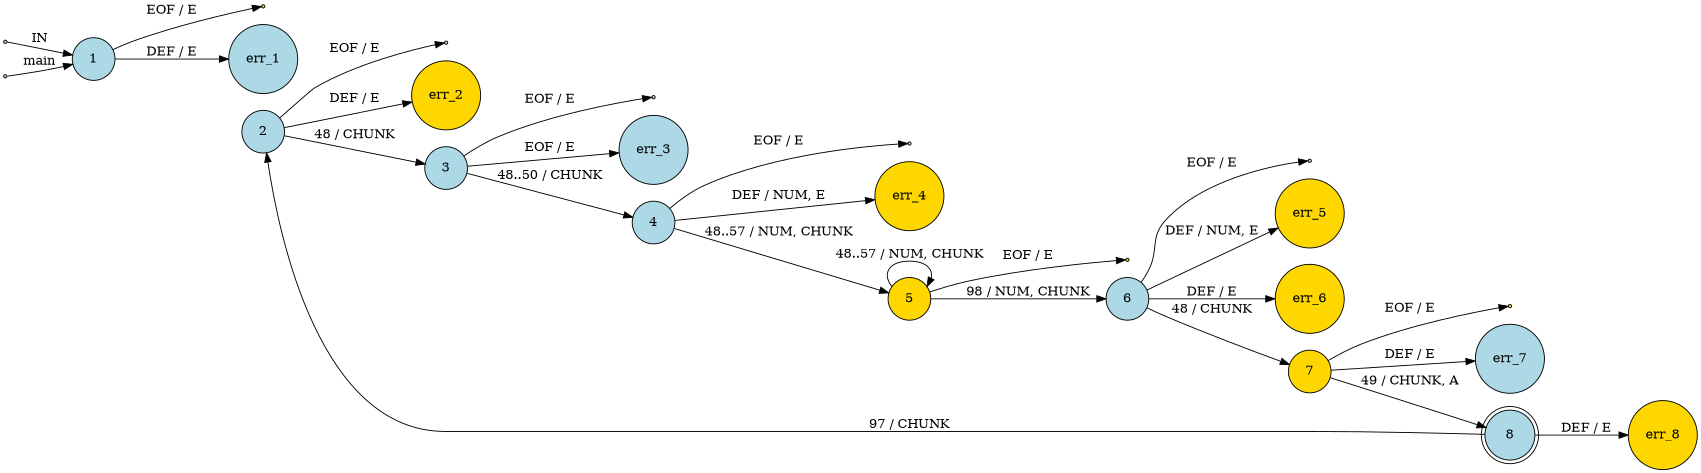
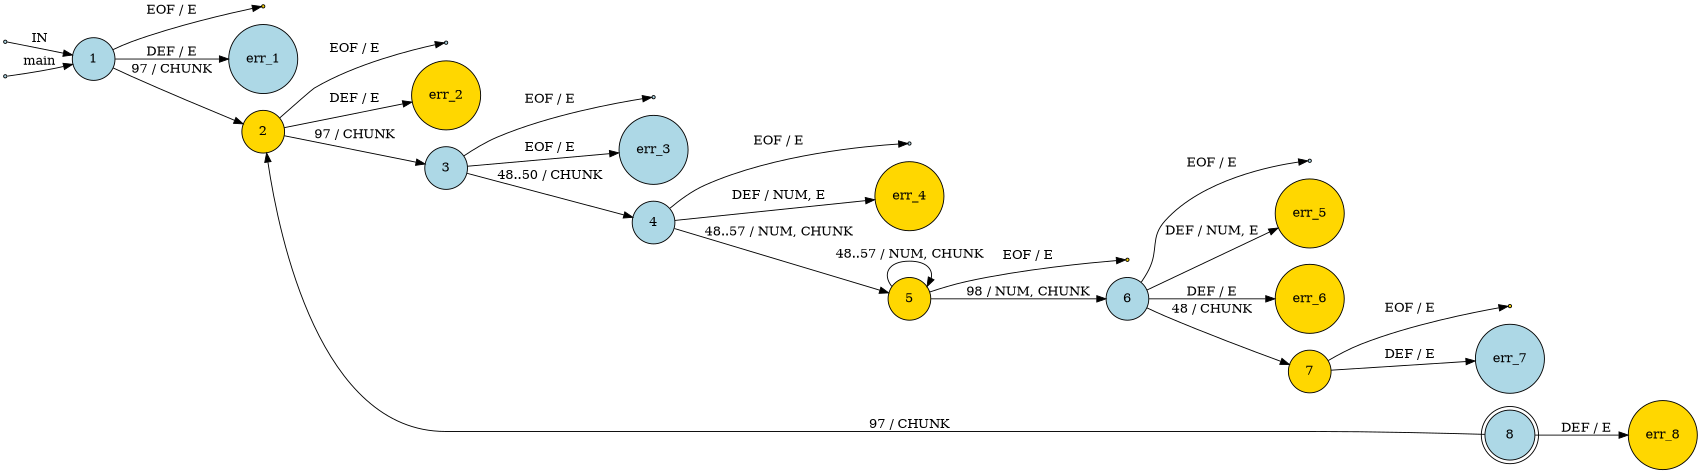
edge "1" -> "2": added, label "97 / CHUNK"
node "2": fillcolor lightblue -> gold
edge "2" -> "3": label "48 / CHUNK" -> "97 / CHUNK"
edge "7" -> "8": removed, label "49 / CHUNK, A"
